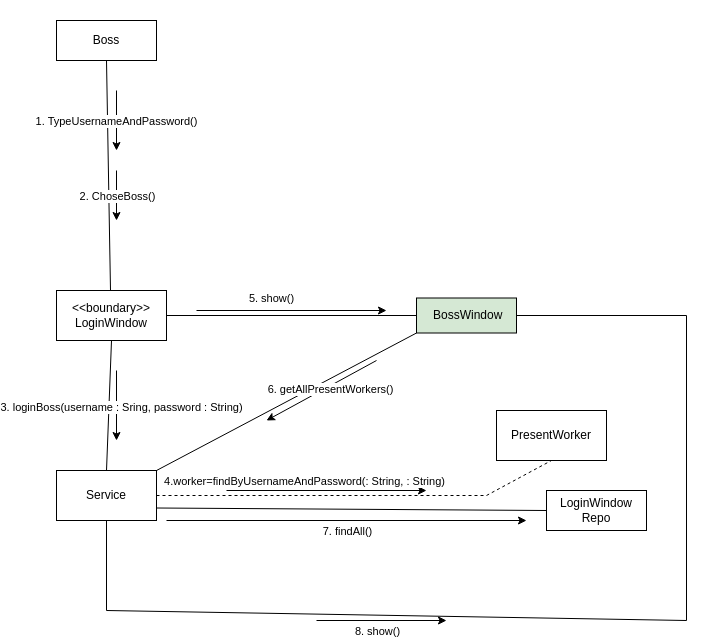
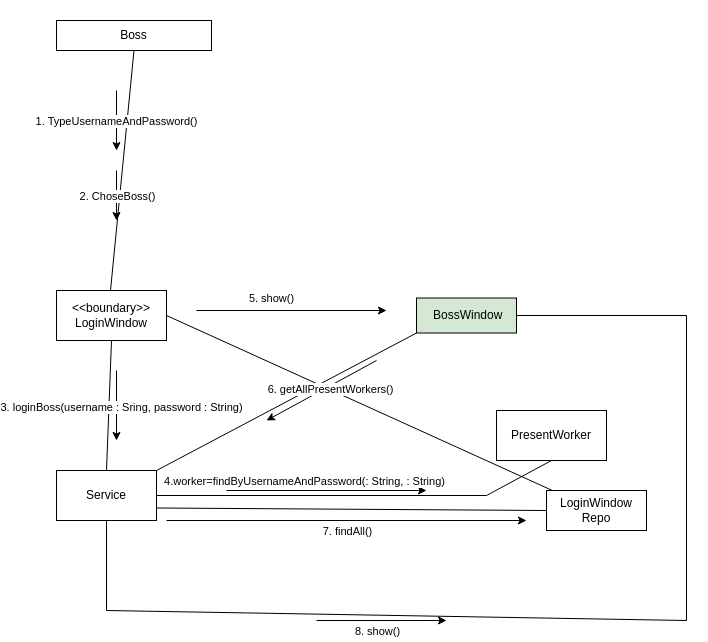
node "Boss": size 100x40 -> 155x30
edge "<<boundary>> LoginWindow" -- "BossWindow": now "<<boundary>> LoginWindow" -- "LoginWindow Repo"
edge "PresentWorker" -- "Service": style dashed -> solid
